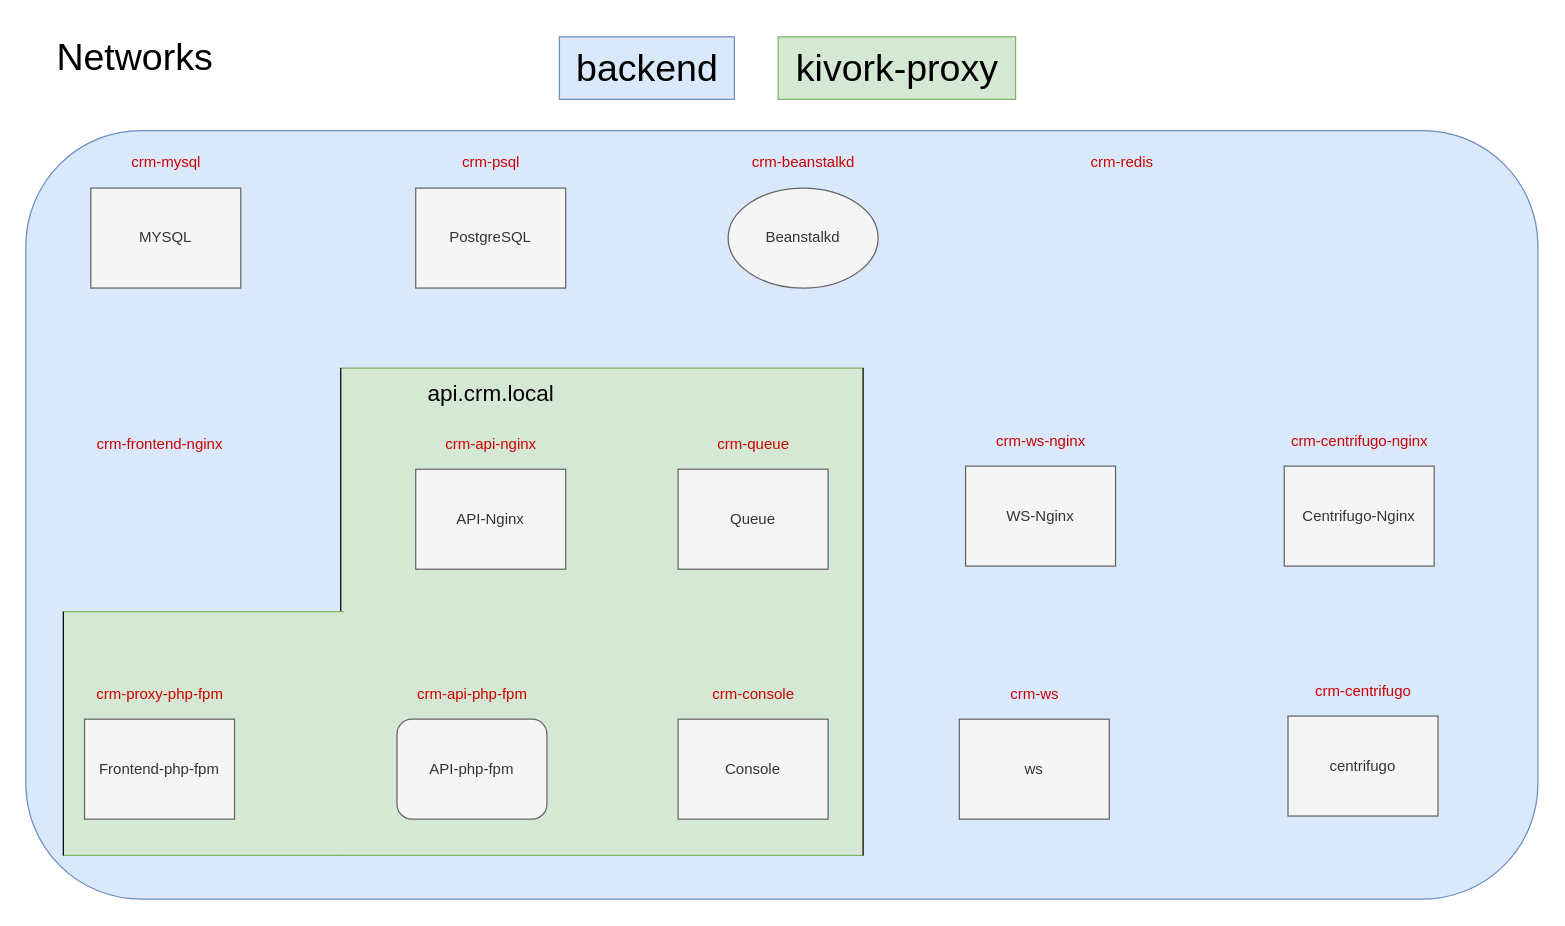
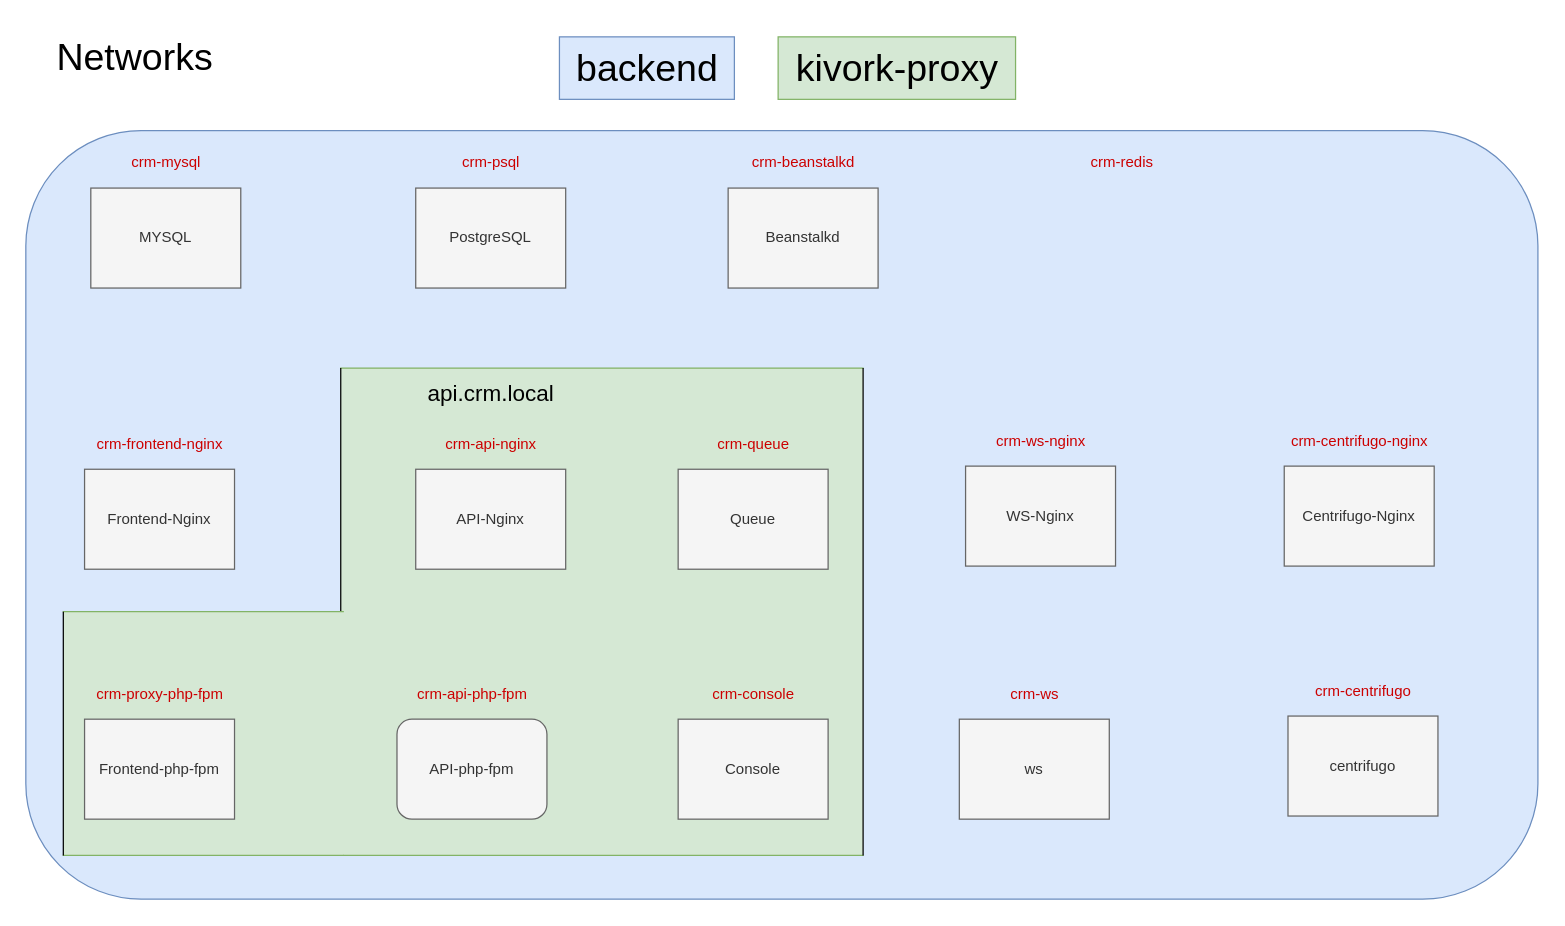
node "Beanstalkd": shape ellipse -> rectangle
node "Frontend-Nginx": added
